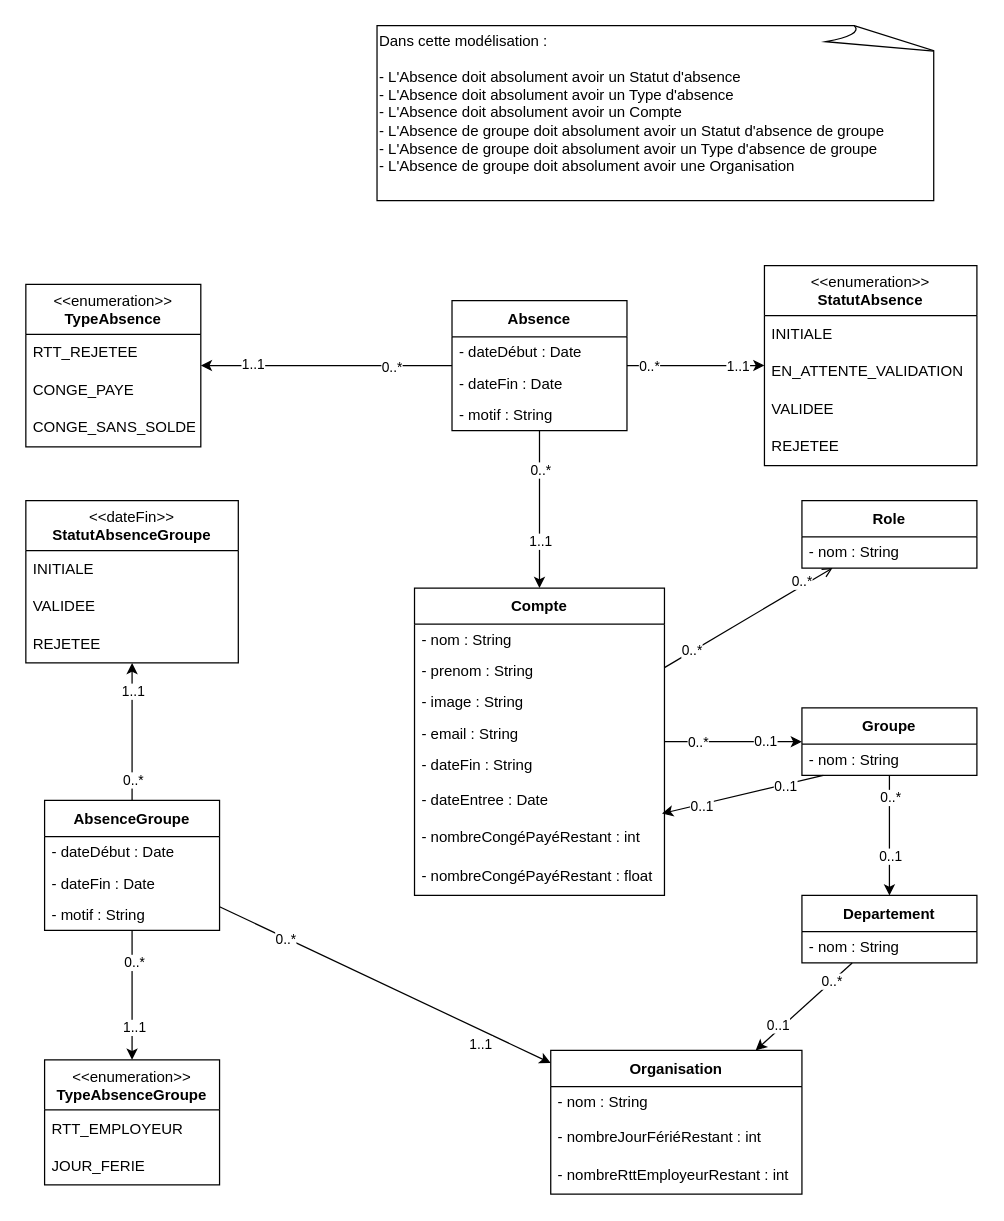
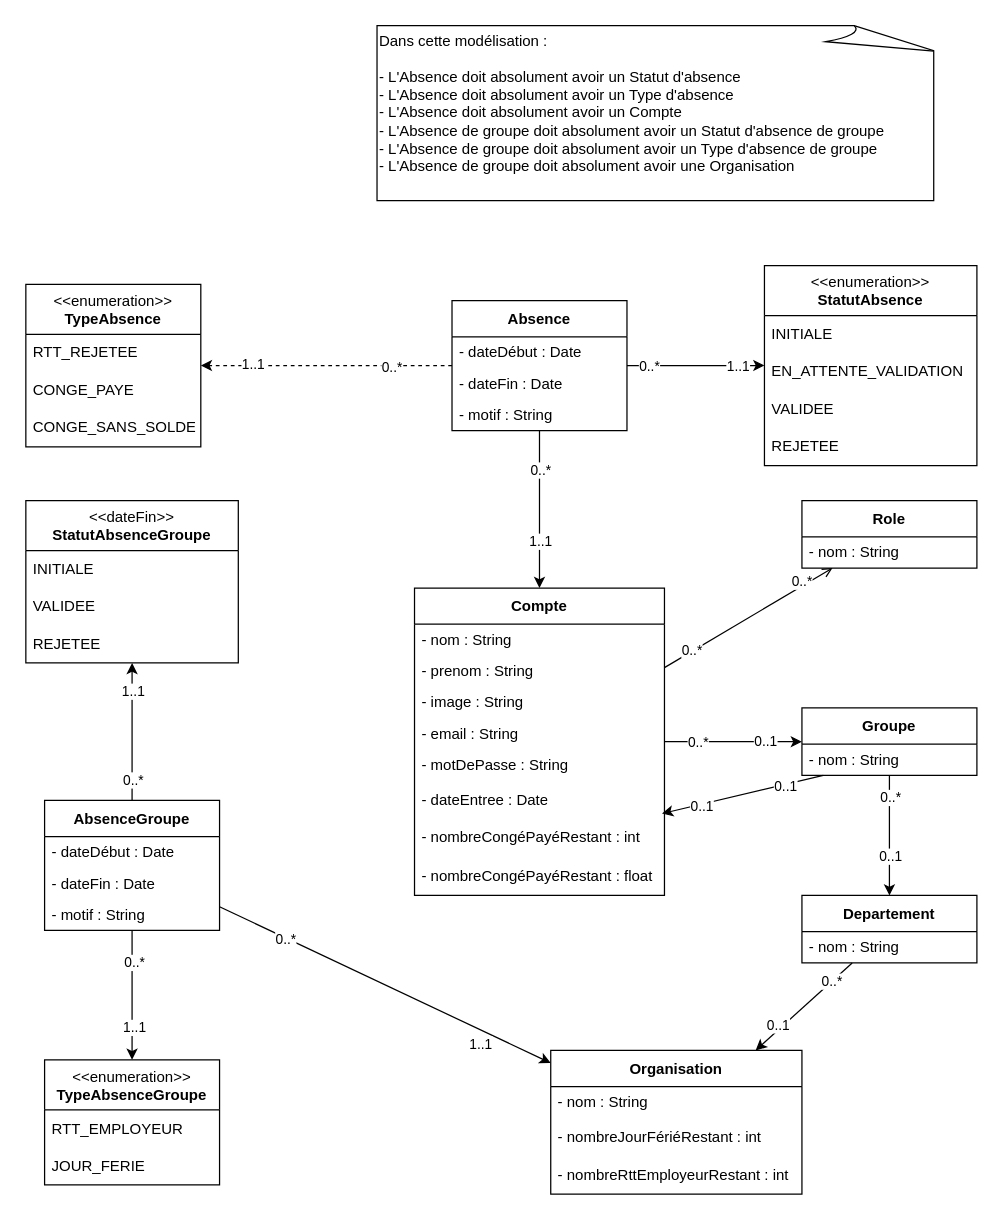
edge "Absence" -> "<<enumeration>> TypeAbsence": style solid -> dashed
node "- dateFin : String": label "- dateFin : String" -> "- motDePasse : String"
